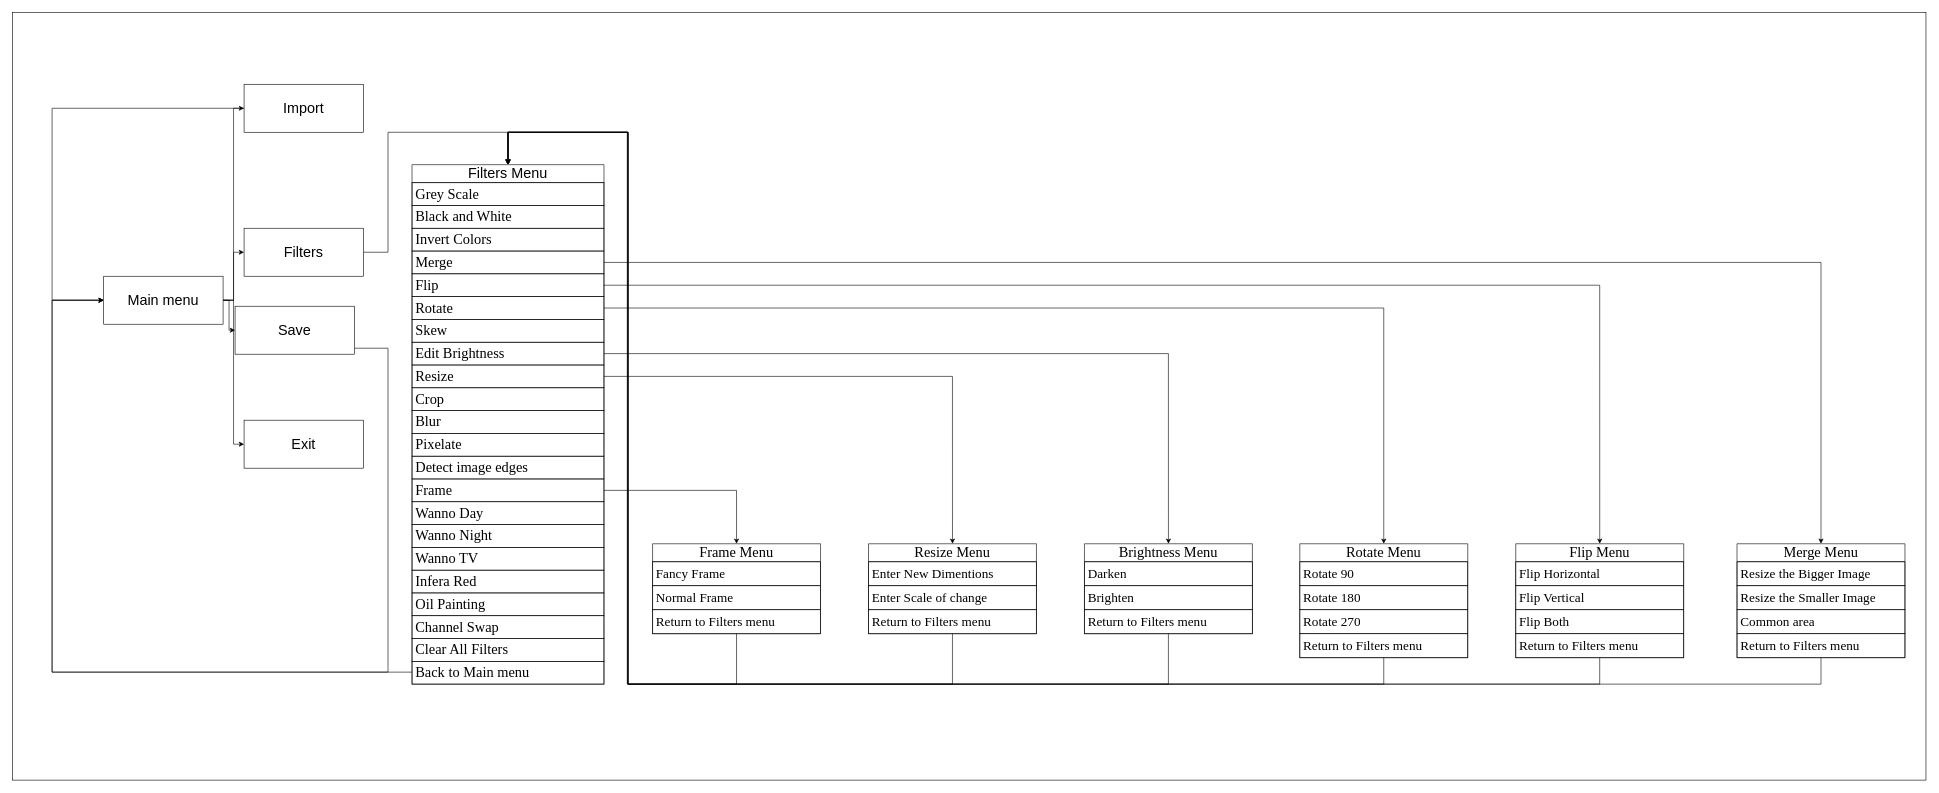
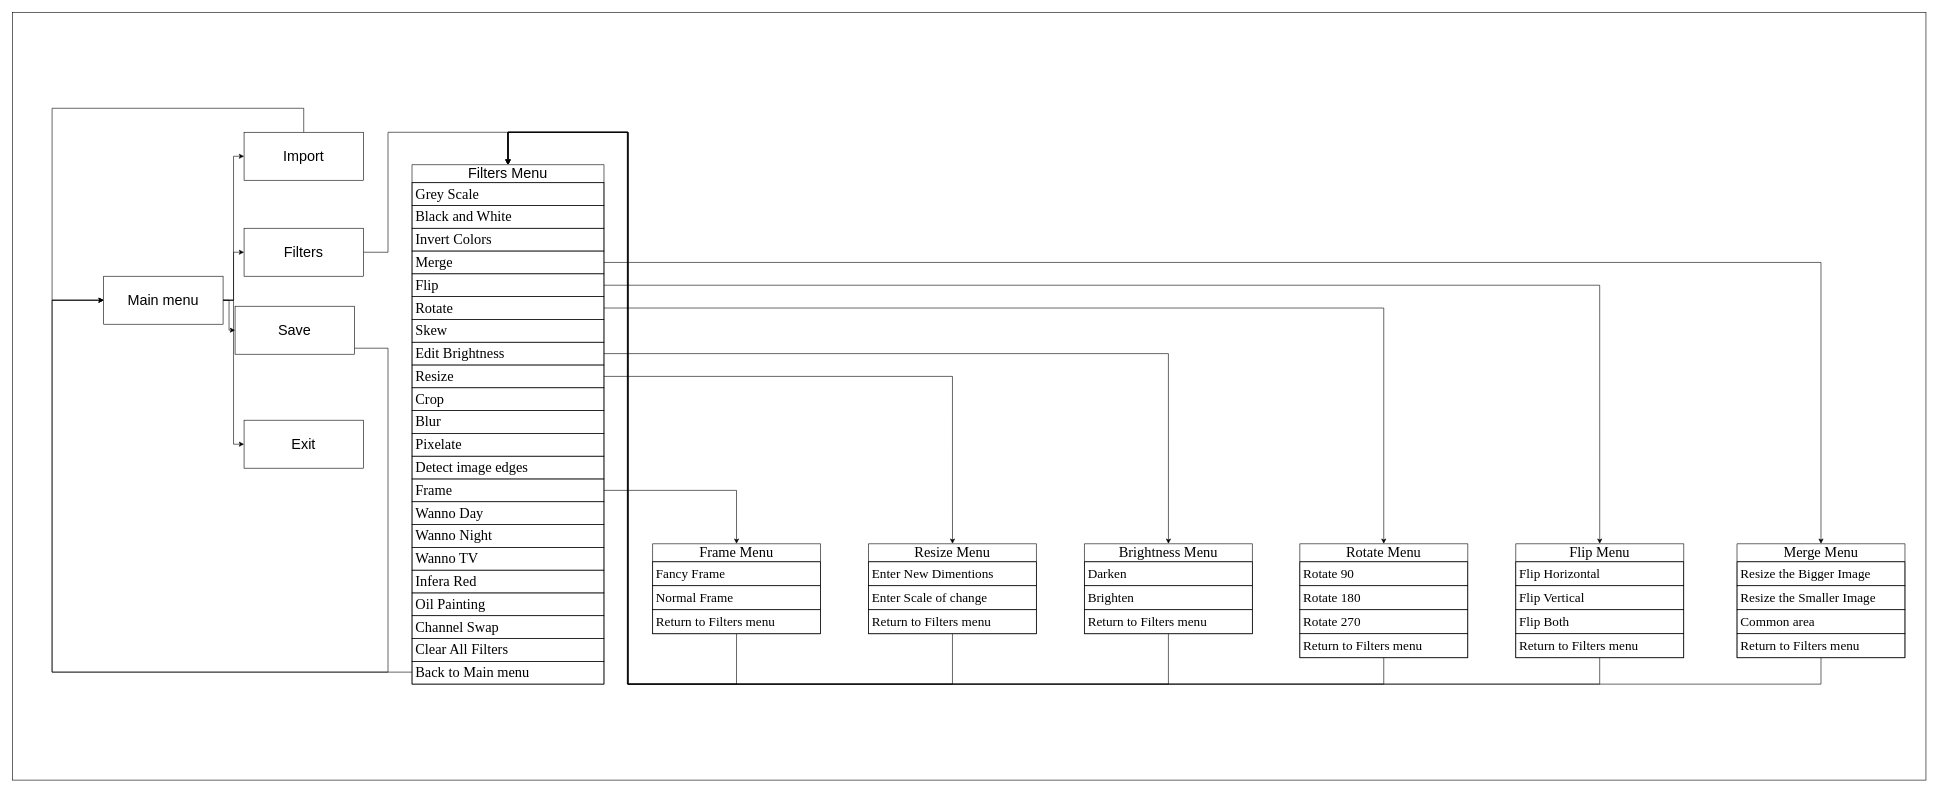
node "Import": moved (304, 108) -> (304, 156)
